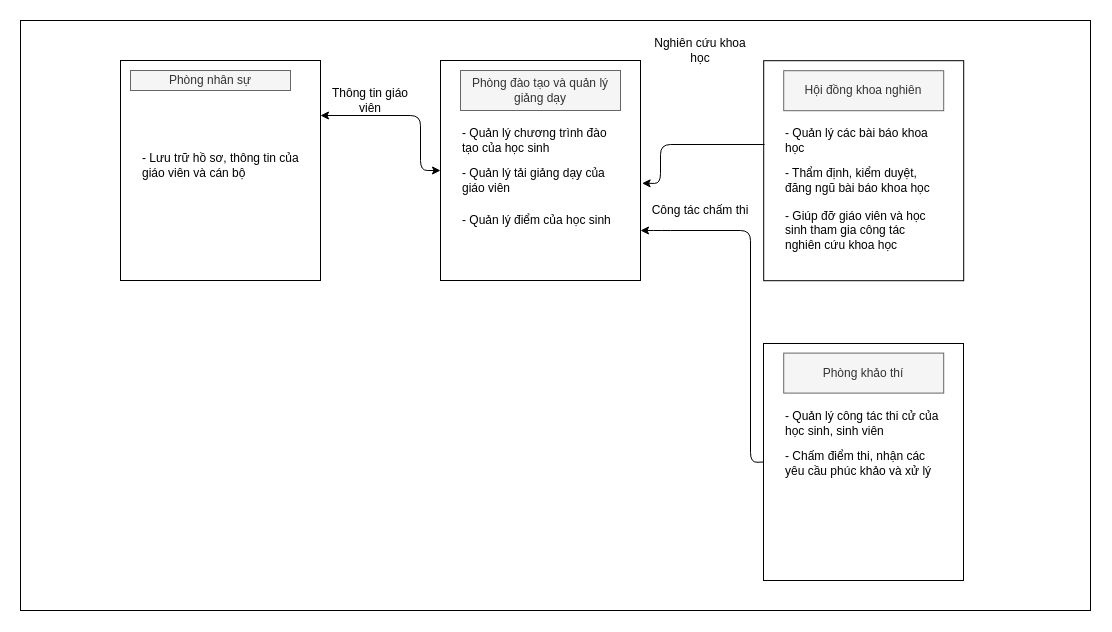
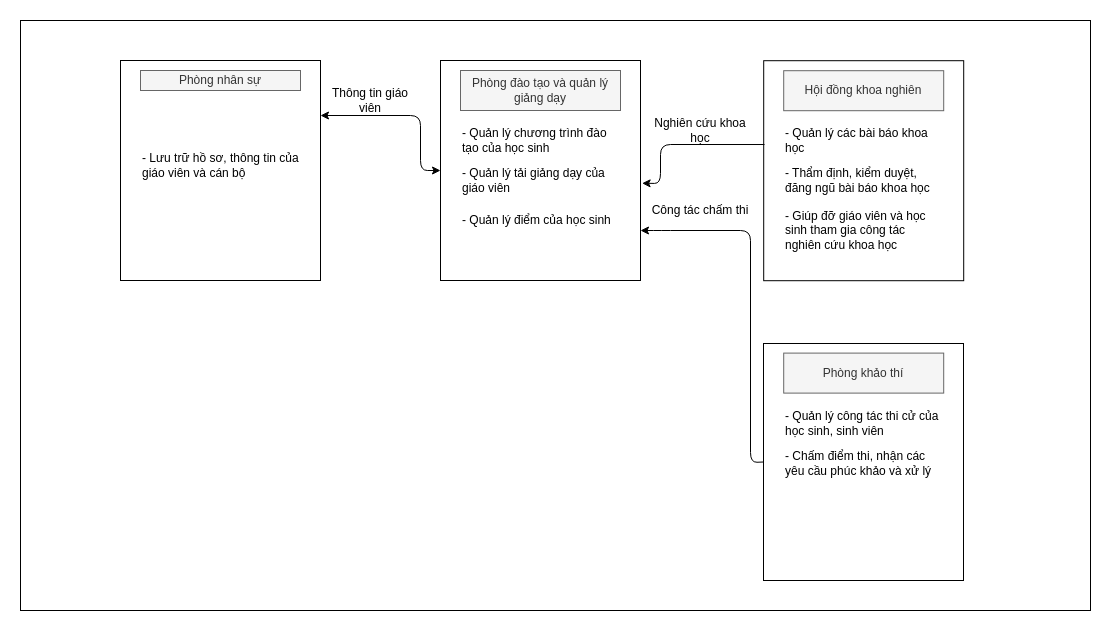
node "Nghiên cứu khoa học": moved (701, 51) -> (701, 131)
node "Phòng nhân sự": moved (211, 81) -> (221, 81)
